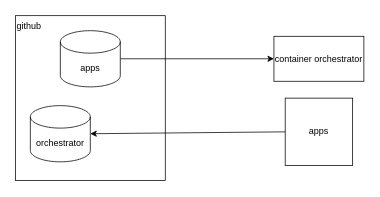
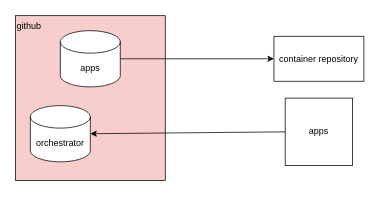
node "container orchestrator": label "container orchestrator" -> "container repository"
node "github": fillcolor #ffffff -> #f8cecc
